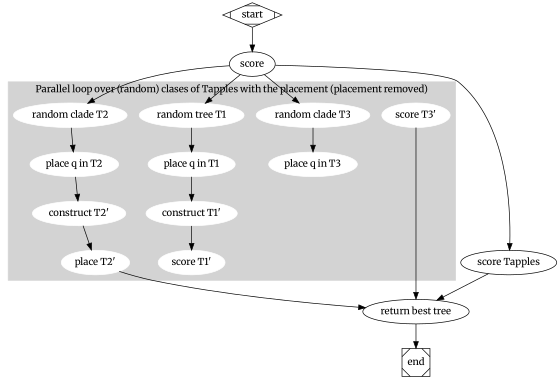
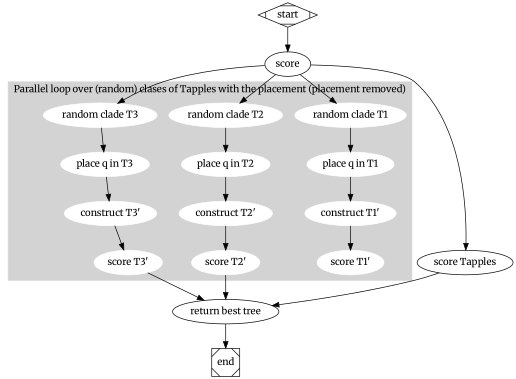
node "random tree T1": label "random tree T1" -> "random clade T1"
node "construct T3'": added
node "place T2'": label "place T2'" -> "score T2'"
